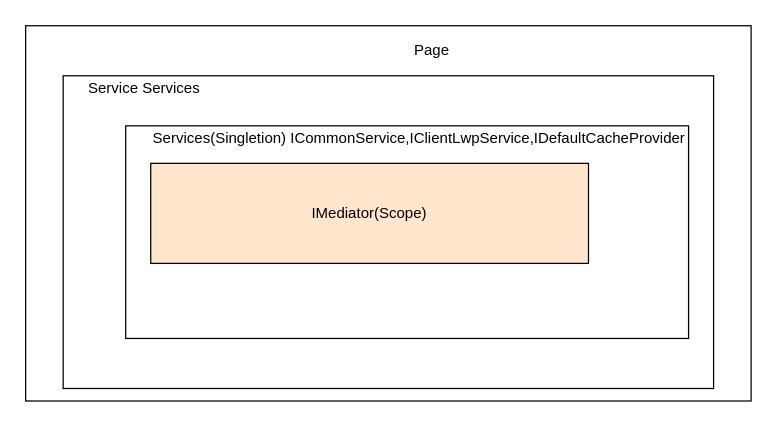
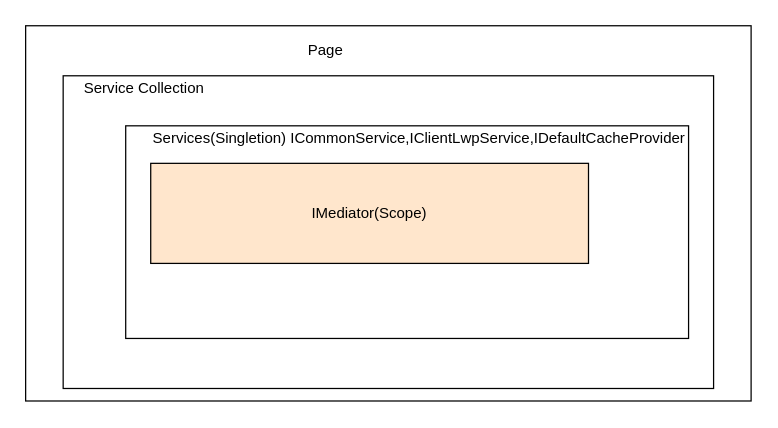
node "Page": moved (432, 51) -> (326, 51)
node "Service Services": label "Service Services" -> "Service Collection"
